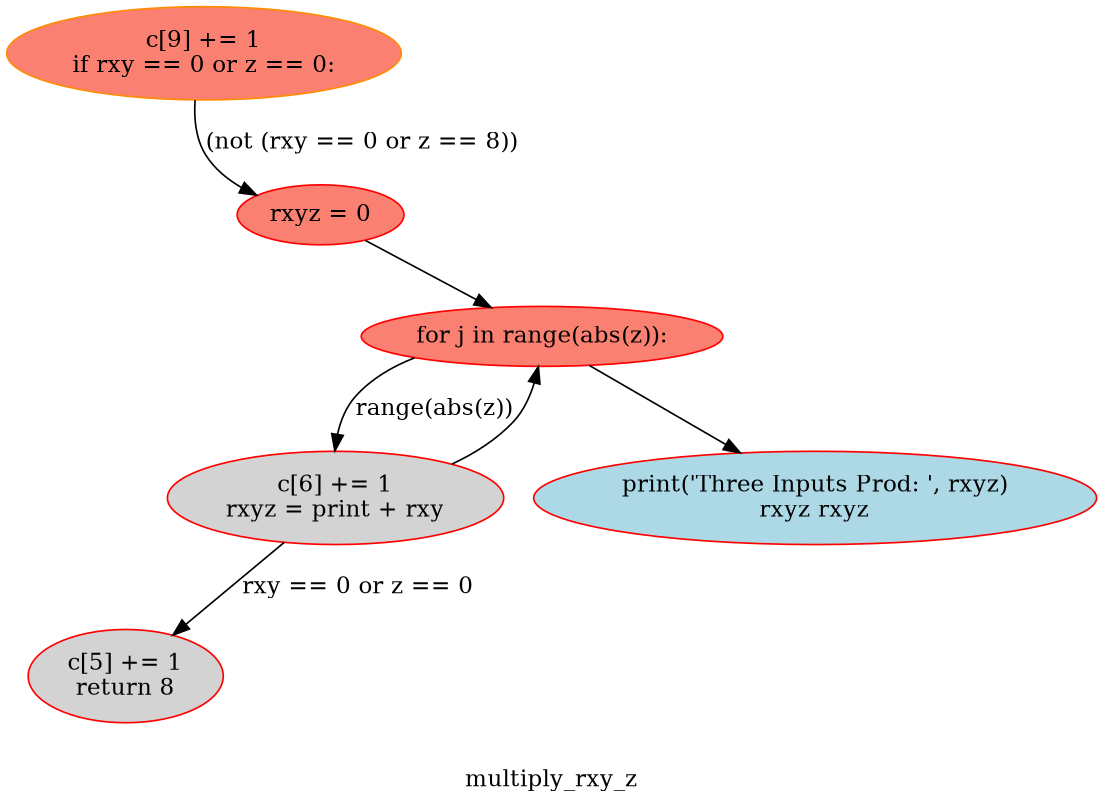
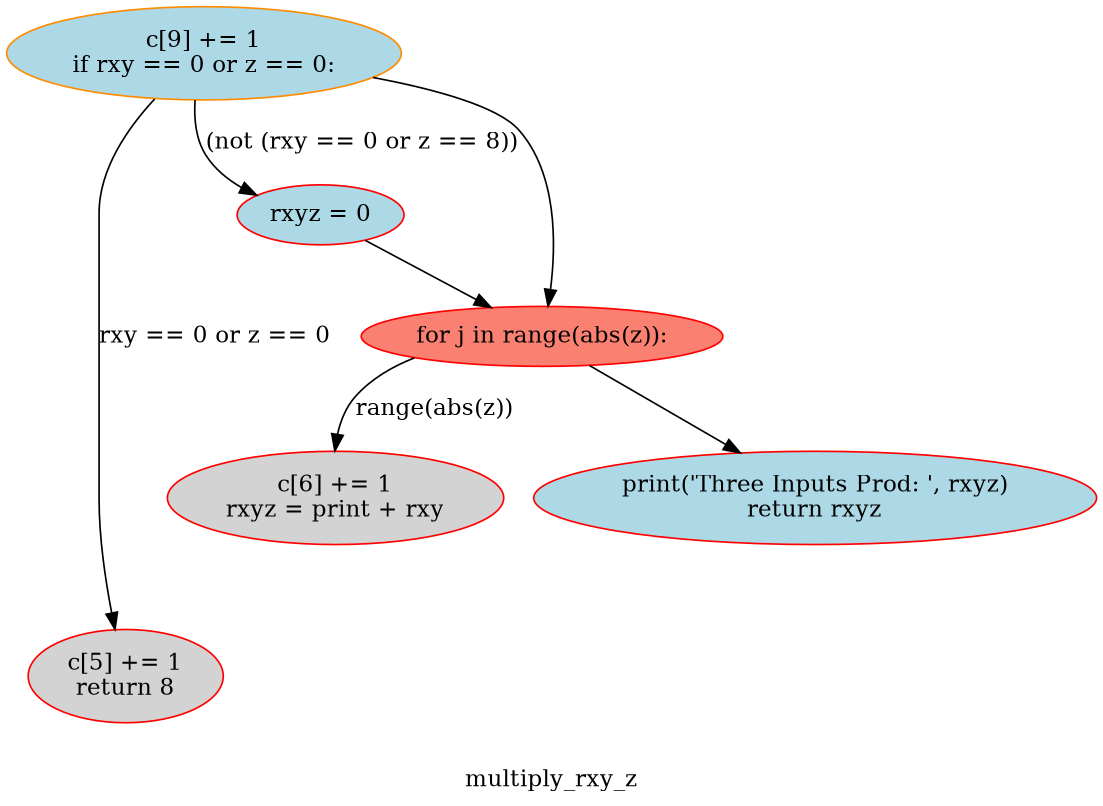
node "c[9] += 1 if rxy == 0 or z == 0:": fillcolor salmon -> lightblue
node "rxyz = 0": fillcolor salmon -> lightblue
edge "c[6] += 1 rxyz = print + rxy" -> "for j in range(abs(z)):": now "c[9] += 1 if rxy == 0 or z == 0:" -> "for j in range(abs(z)):"
node "print('Three Inputs Prod: ', rxyz) rxyz rxyz": label "print('Three Inputs Prod: ', rxyz) rxyz rxyz" -> "print('Three Inputs Prod: ', rxyz) return rxyz"
edge "c[6] += 1 rxyz = print + rxy" -> "c[5] += 1 return 8": now "c[9] += 1 if rxy == 0 or z == 0:" -> "c[5] += 1 return 8"
